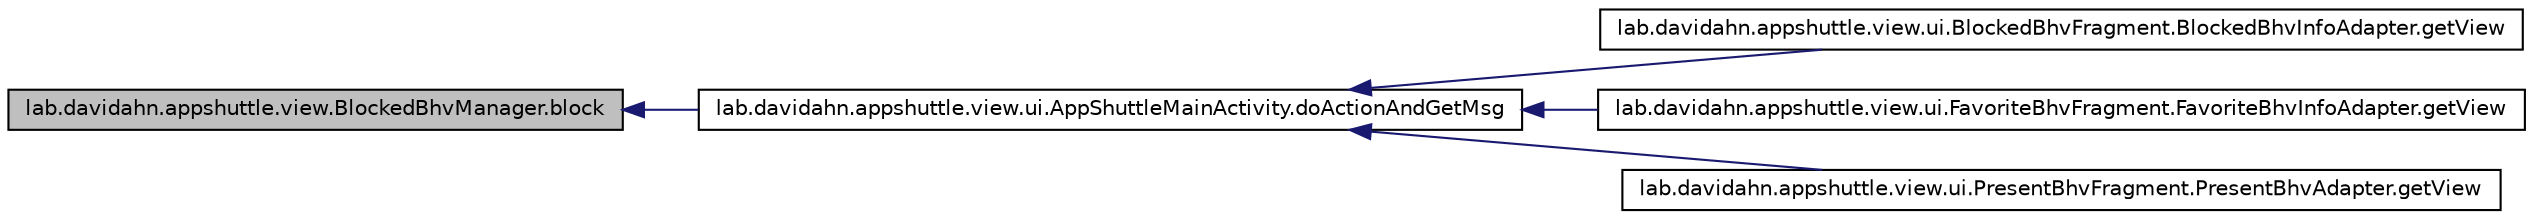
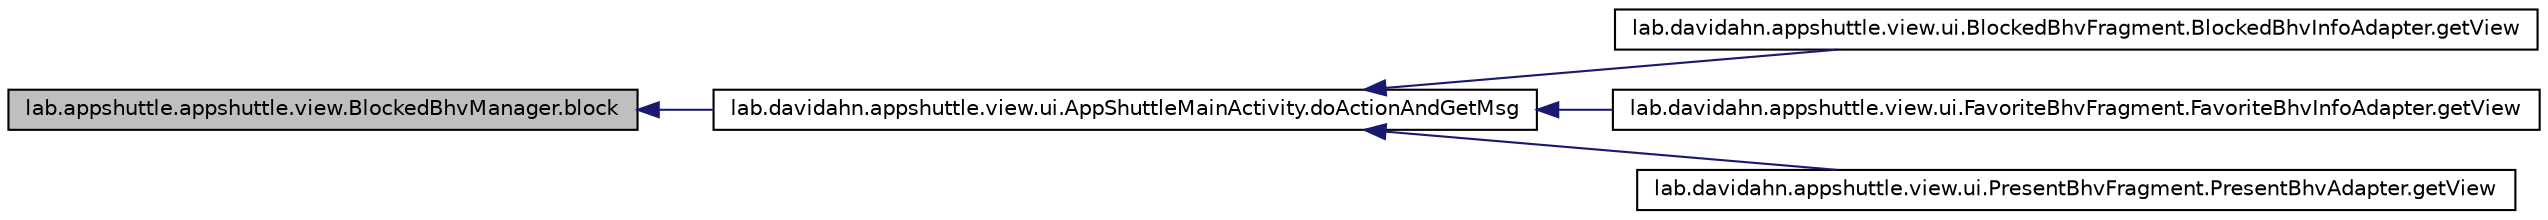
node "lab.davidahn.appshuttle.view.BlockedBhvManager.block": label "lab.davidahn.appshuttle.view.BlockedBhvManager.block" -> "lab.appshuttle.appshuttle.view.BlockedBhvManager.block"
